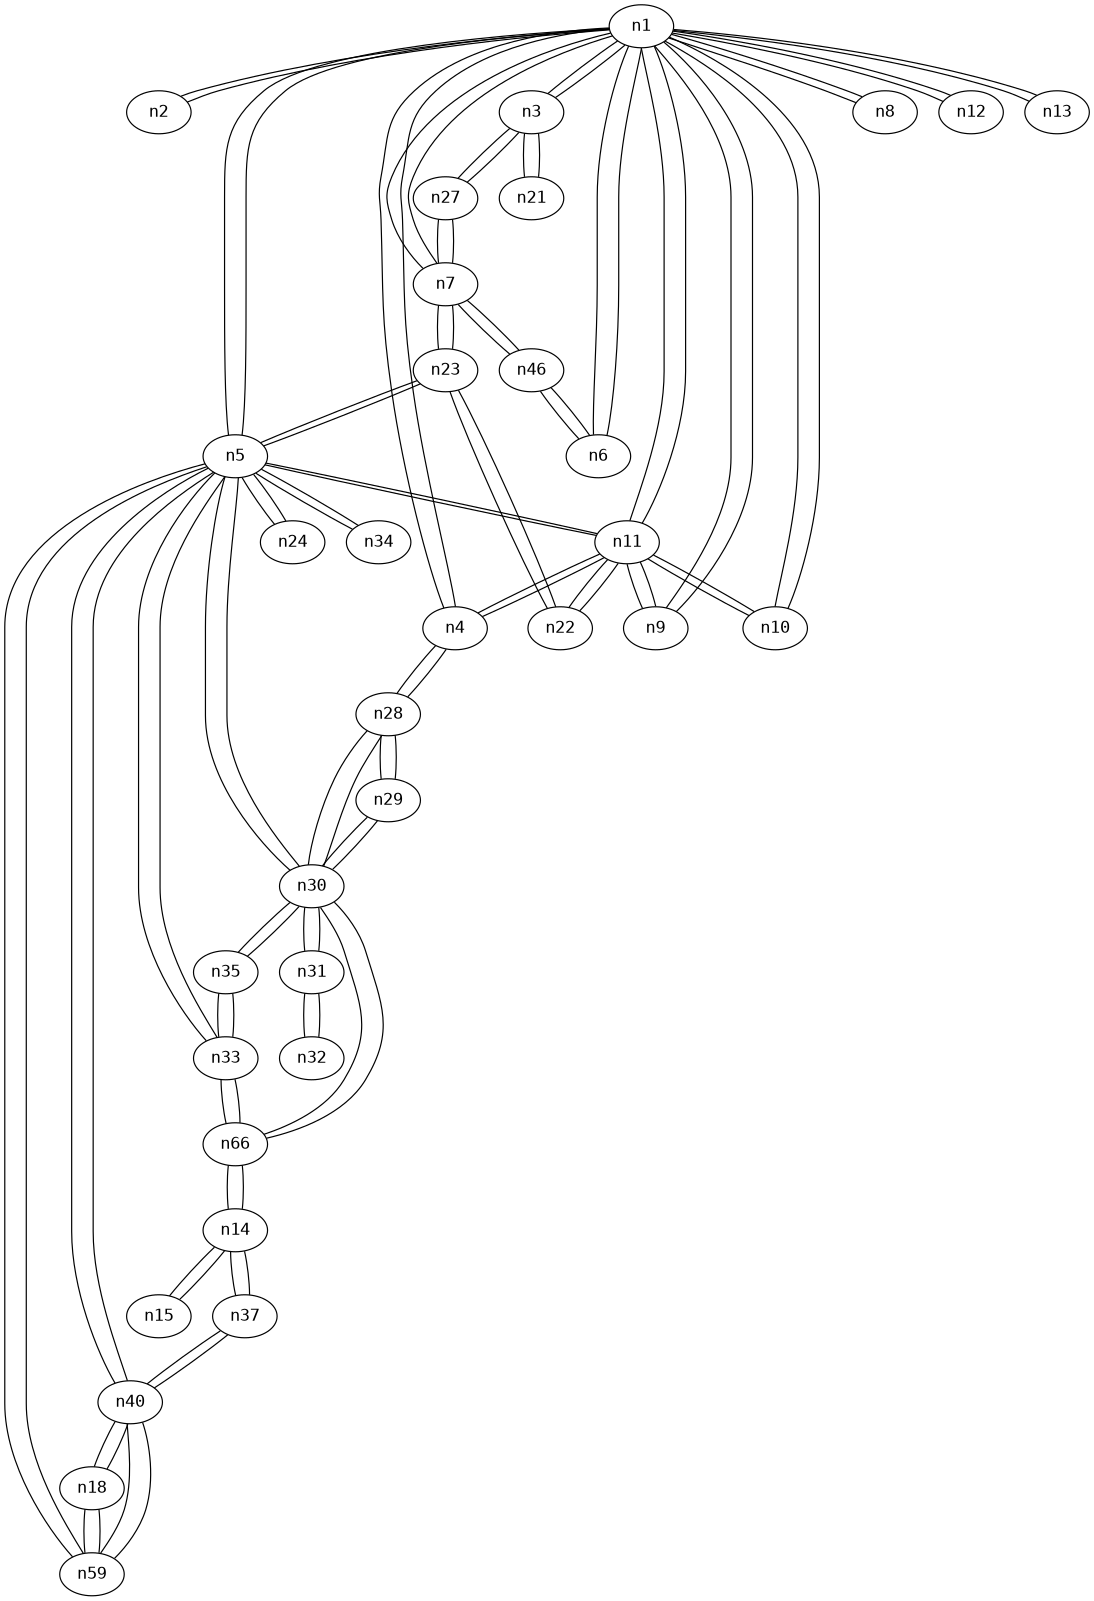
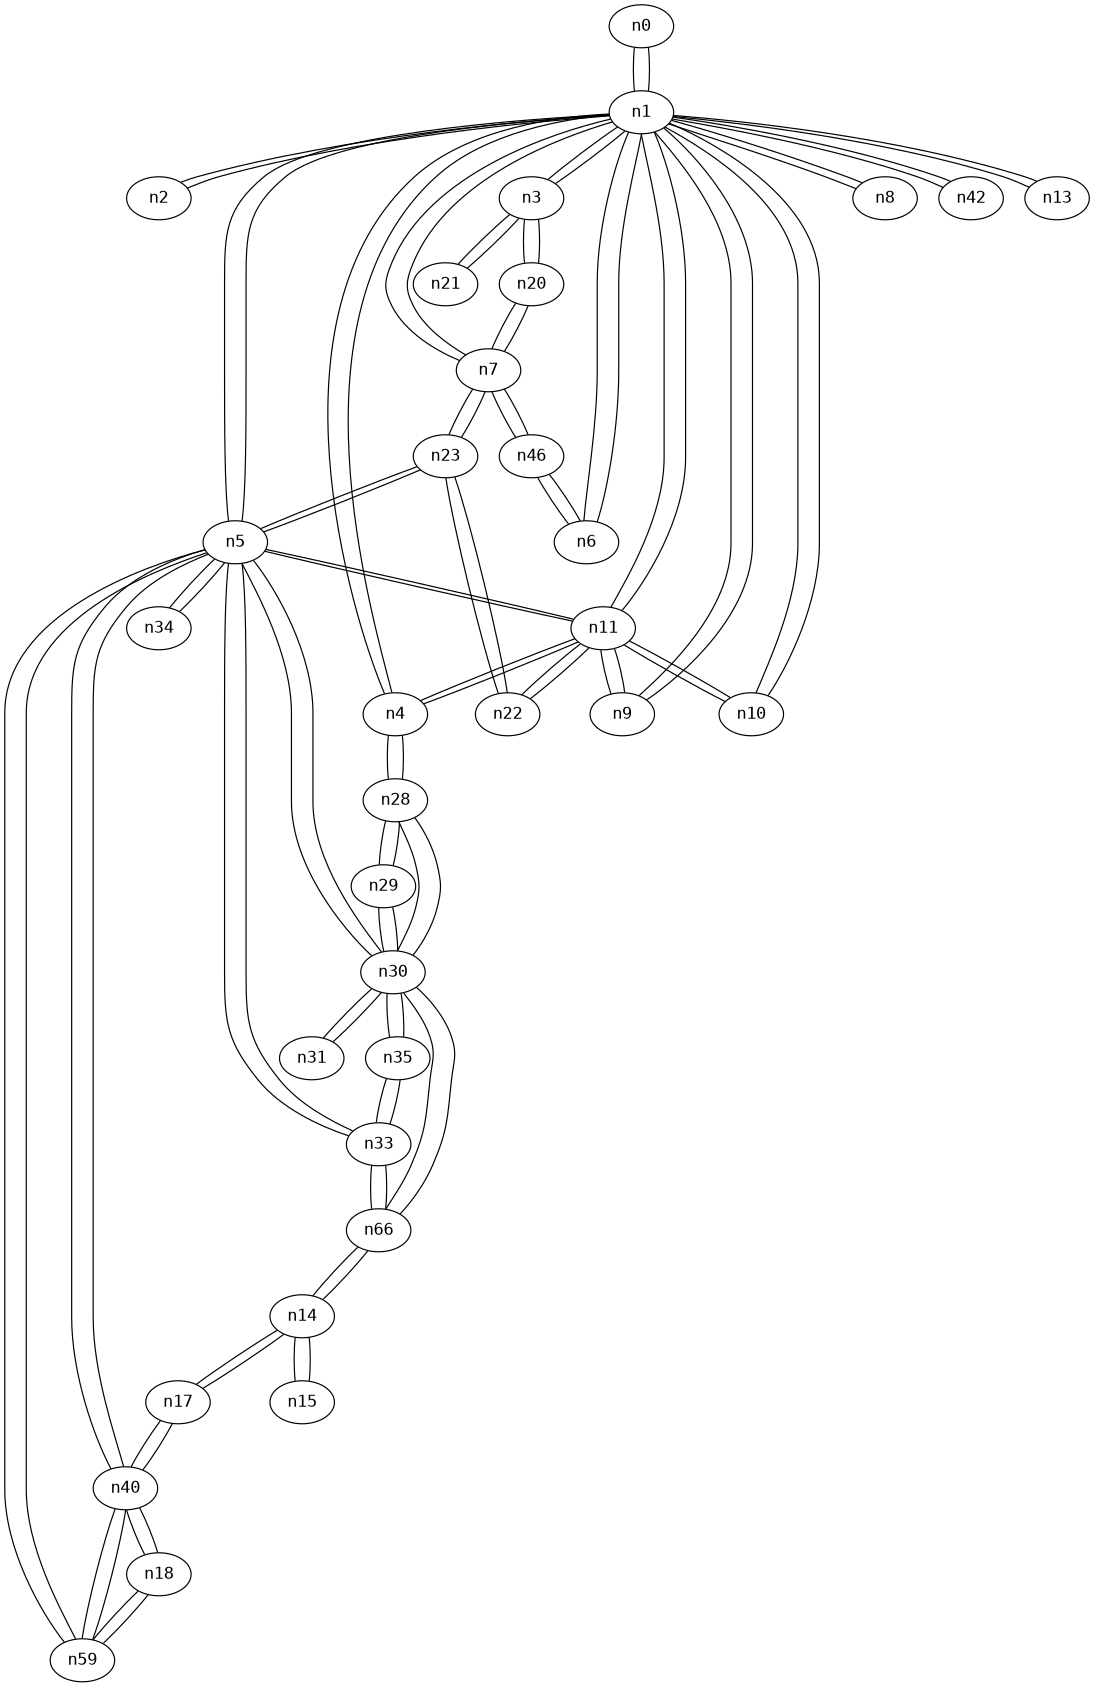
node "n0": added
node "n12": label "n12" -> "n42"
node "n27": label "n27" -> "n20"
node "n24": removed
node "n32": removed
node "n37": label "n37" -> "n17"
